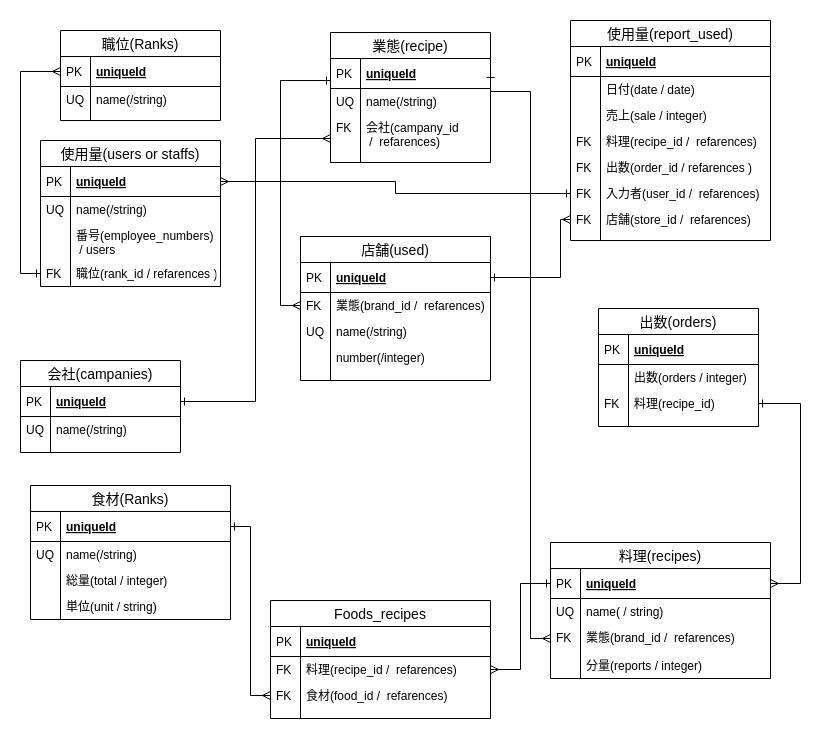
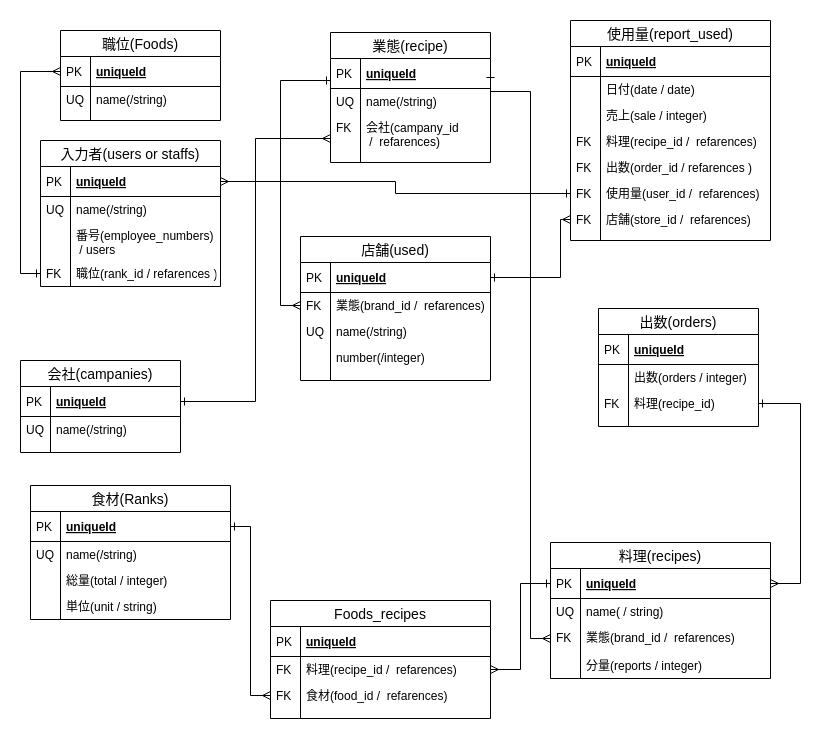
node "職位(Ranks)": label "職位(Ranks)" -> "職位(Foods)"
node "使用量(users or staffs)": label "使用量(users or staffs)" -> "入力者(users or staffs)"
node "入力者(user_id / refarences)": label "入力者(user_id / refarences)" -> "使用量(user_id / refarences)"
